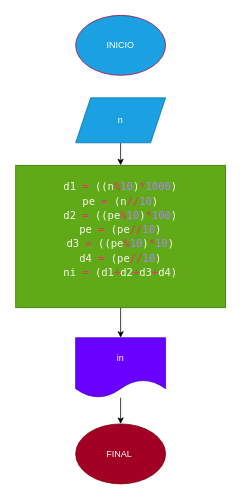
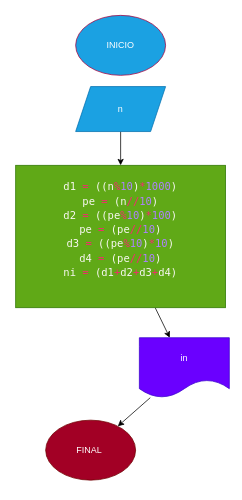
node "n": moved (120, 120) -> (120, 109)
node "in": moved (120, 368) -> (184, 368)
node "FINAL": moved (120, 454) -> (90, 450)
